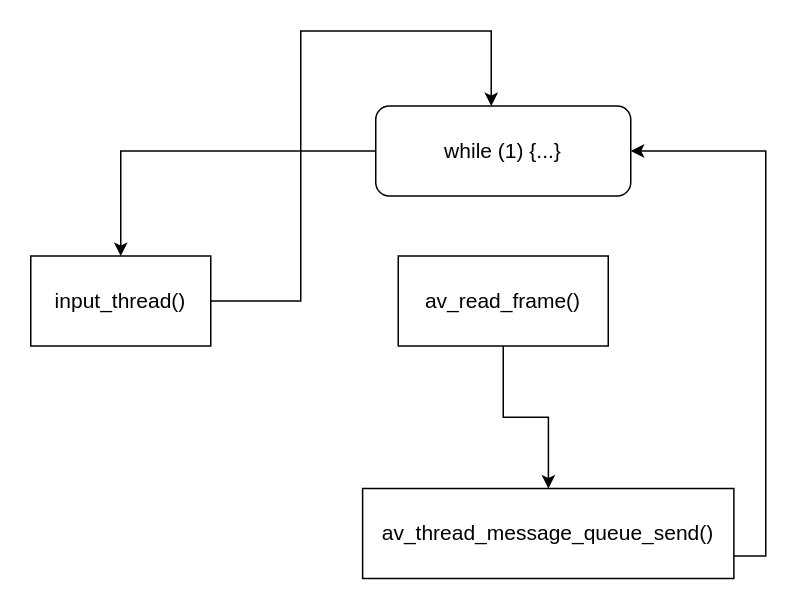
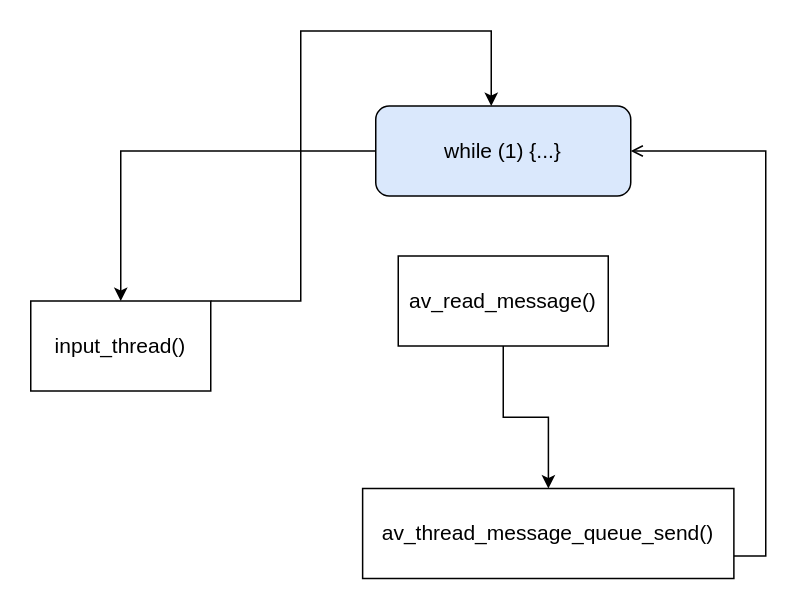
node "while (1) {...}": fillcolor #ffffff -> #dae8fc
edge "av_thread_message_queue_send()" -> "while (1) {...}": arrowhead classic -> open
node "input_thread()": moved (121, 301) -> (121, 346)
node "av_read_frame()": label "av_read_frame()" -> "av_read_message()"
